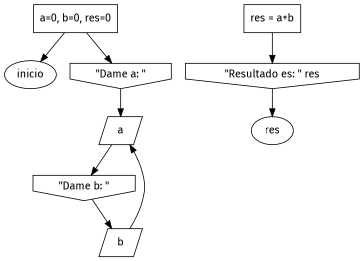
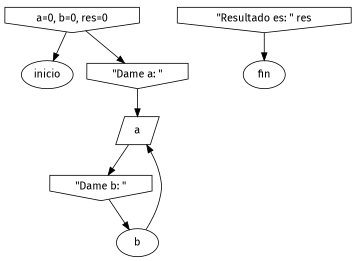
node "a=0, b=0, res=0": shape box -> invhouse
node "res = a+b": removed
node "res": label "res" -> "fin"
node "b": shape parallelogram -> ellipse
